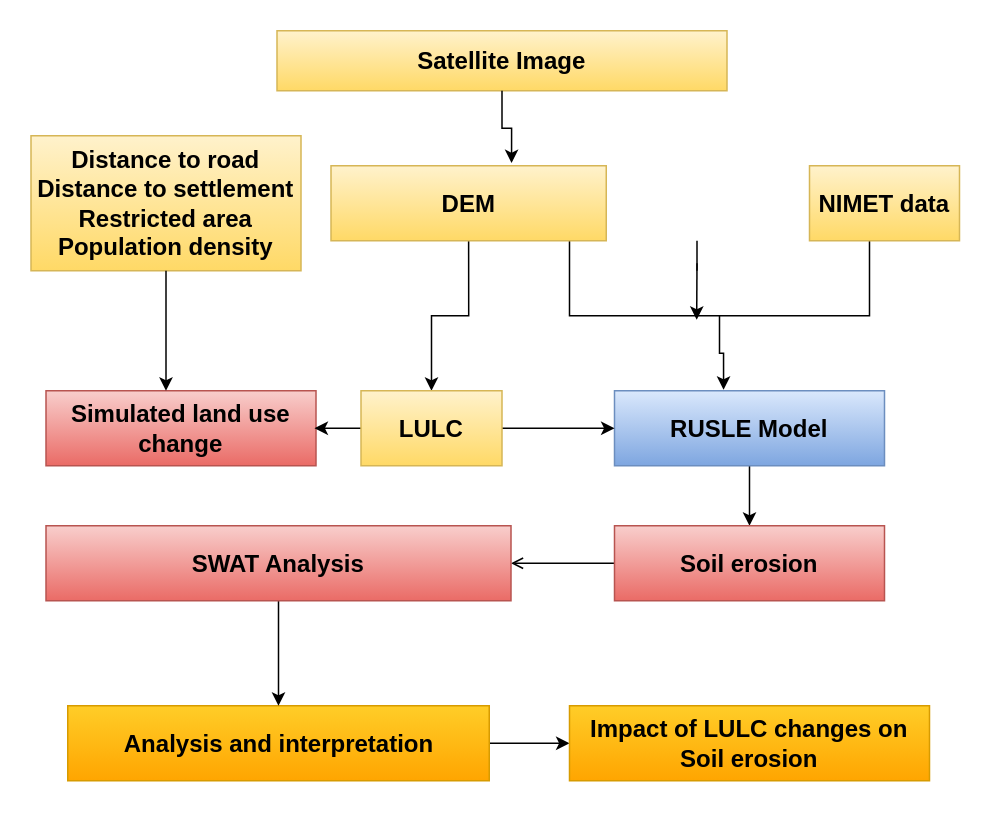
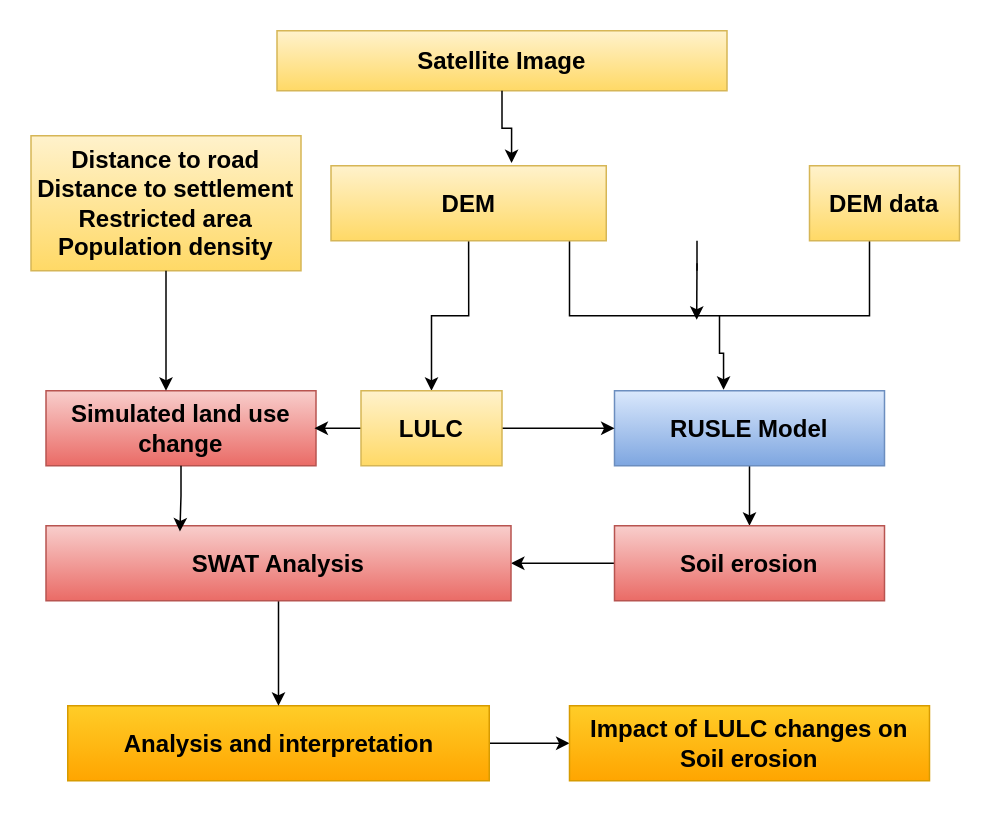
node "NIMET data": label "NIMET data" -> "DEM data"
edge "Simulated land use change" -> "SWAT Analysis": added
edge "Soil erosion" -> "SWAT Analysis": arrowhead open -> classic
